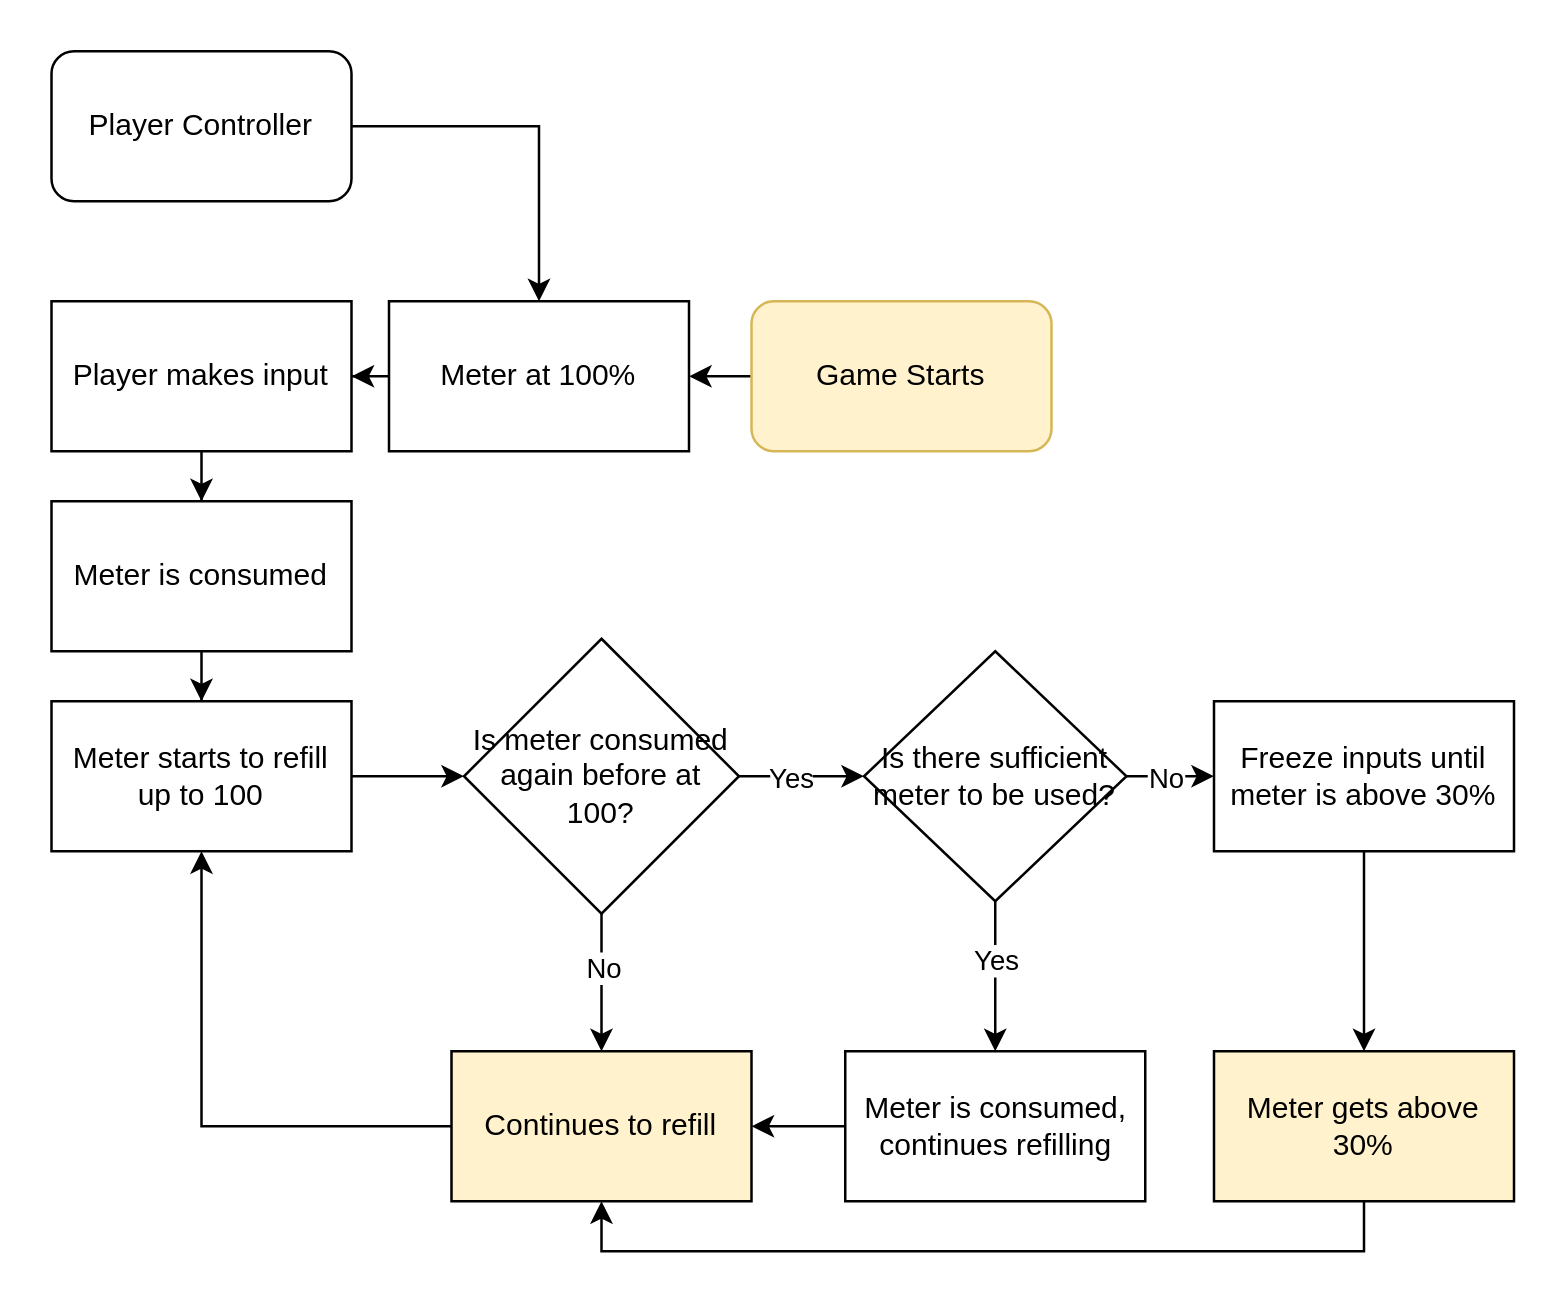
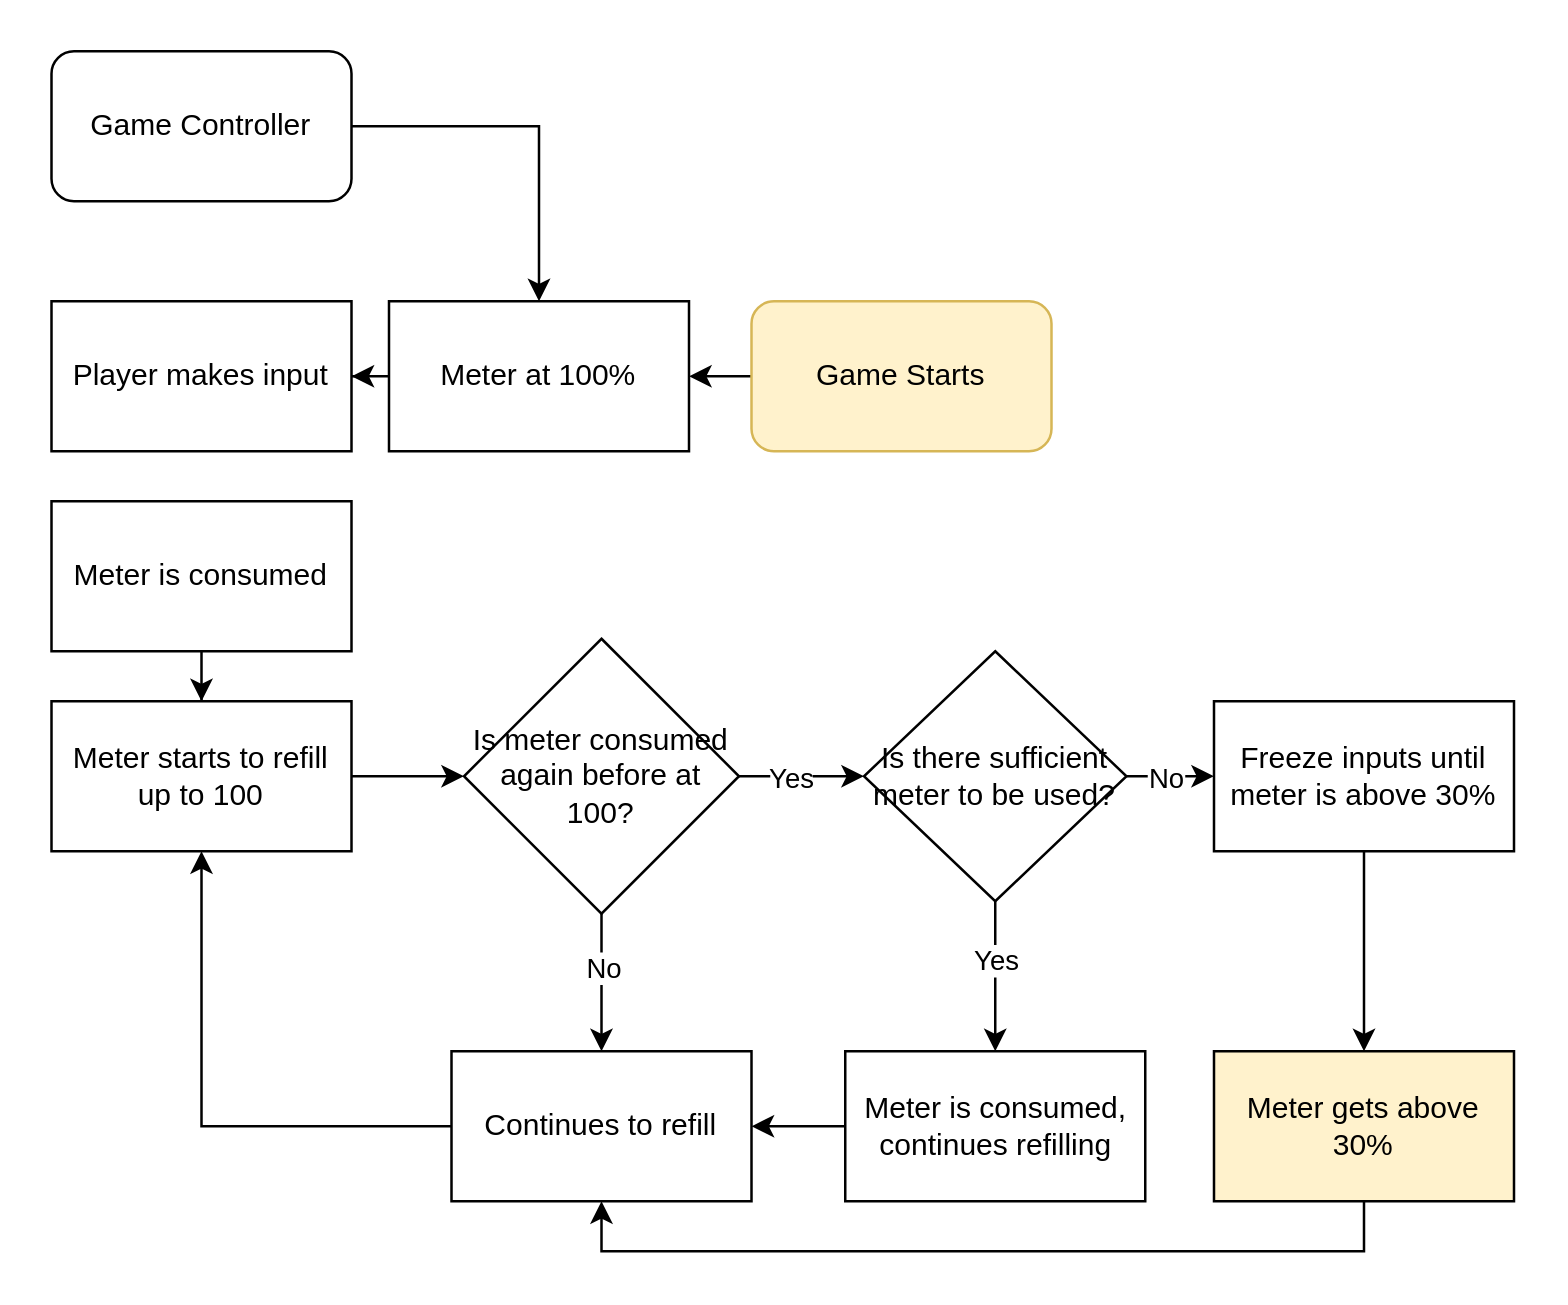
node "Player Controller": label "Player Controller" -> "Game Controller"
edge "Player makes input" -> "Meter is consumed": removed
node "Continues to refill": fillcolor #fff2cc -> #ffffff
